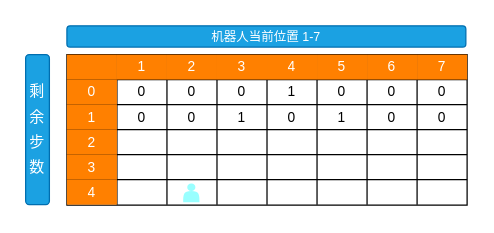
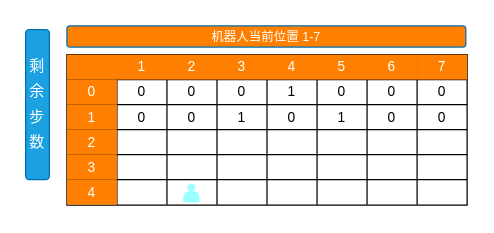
node "机器人当前位置 1-7": fillcolor #1ba1e2 -> #ff8000
node "剩余步数": moved (38, 129) -> (38, 104)
